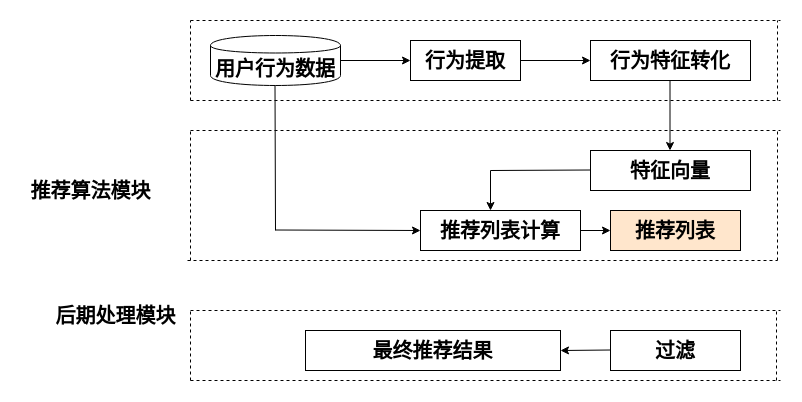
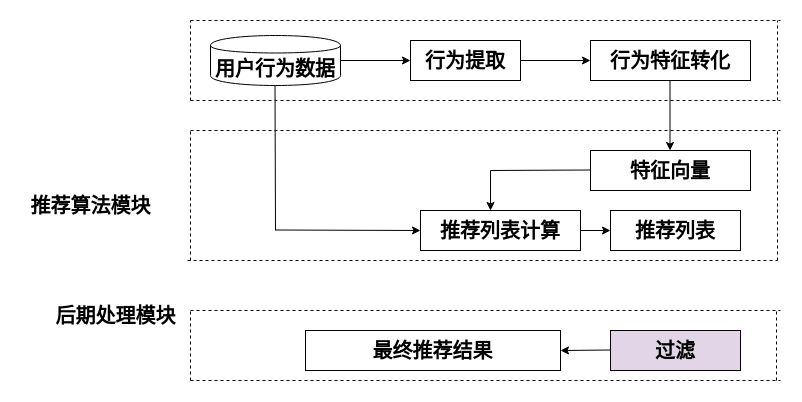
node "推荐算法模块": moved (91, 191) -> (91, 206)
node "推荐列表": fillcolor #ffe6cc -> #ffffff
node "过滤": fillcolor #ffffff -> #e1d5e7
